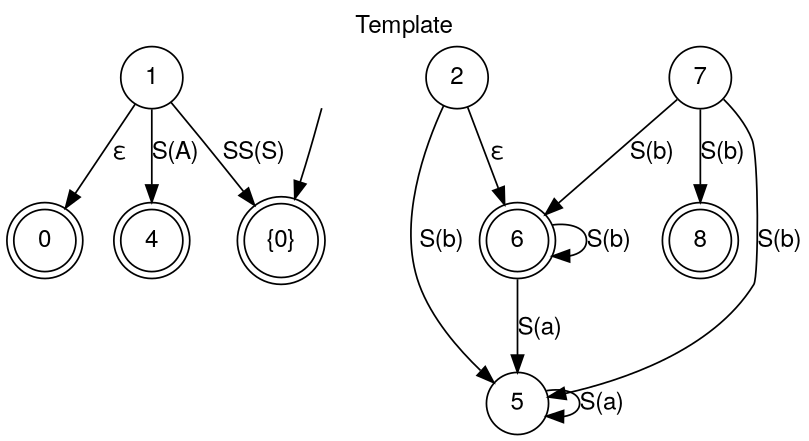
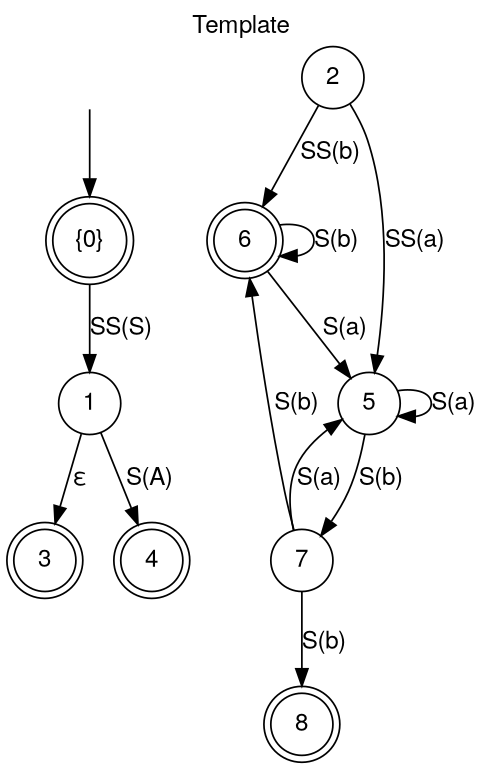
edge "1" -> "{0}": reversed
edge "2" -> "6": label "ε" -> "SS(b)"
node "0": label "0" -> "3"
edge "2" -> "5": label "S(b)" -> "SS(a)"
edge "7" -> "5": label "S(b)" -> "S(a)"
edge "5" -> "7": added, label "S(b)"
